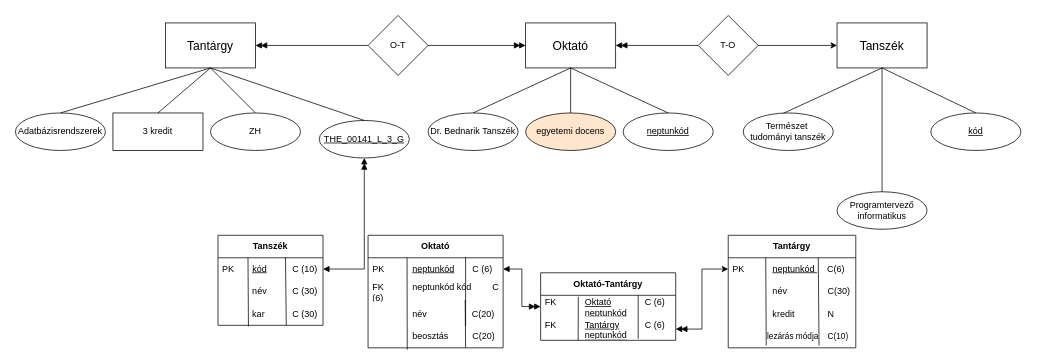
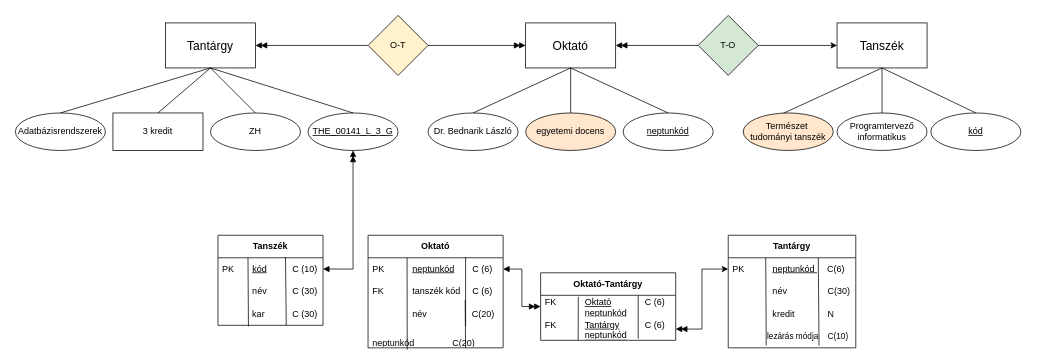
node "O-T": fillcolor #ffffff -> #fff2cc
node "T-O": fillcolor #ffffff -> #d5e8d4
node "Dr. Bednarik Tanszék": label "Dr. Bednarik Tanszék" -> "Dr. Bednarik László"
node "Természet tudományi tanszék": fillcolor #ffffff -> #ffe6cc
node "THE_00141_L_3_G": moved (364, 139) -> (353, 132)
node "Programtervező informatikus": moved (882, 210) -> (882, 132)
node "FK neptunkód kód C (6)": label "FK neptunkód kód C (6)" -> "FK tanszék kód C (6)"
node "beosztás C(20)": label "beosztás C(20)" -> "neptunkód C(20)"
